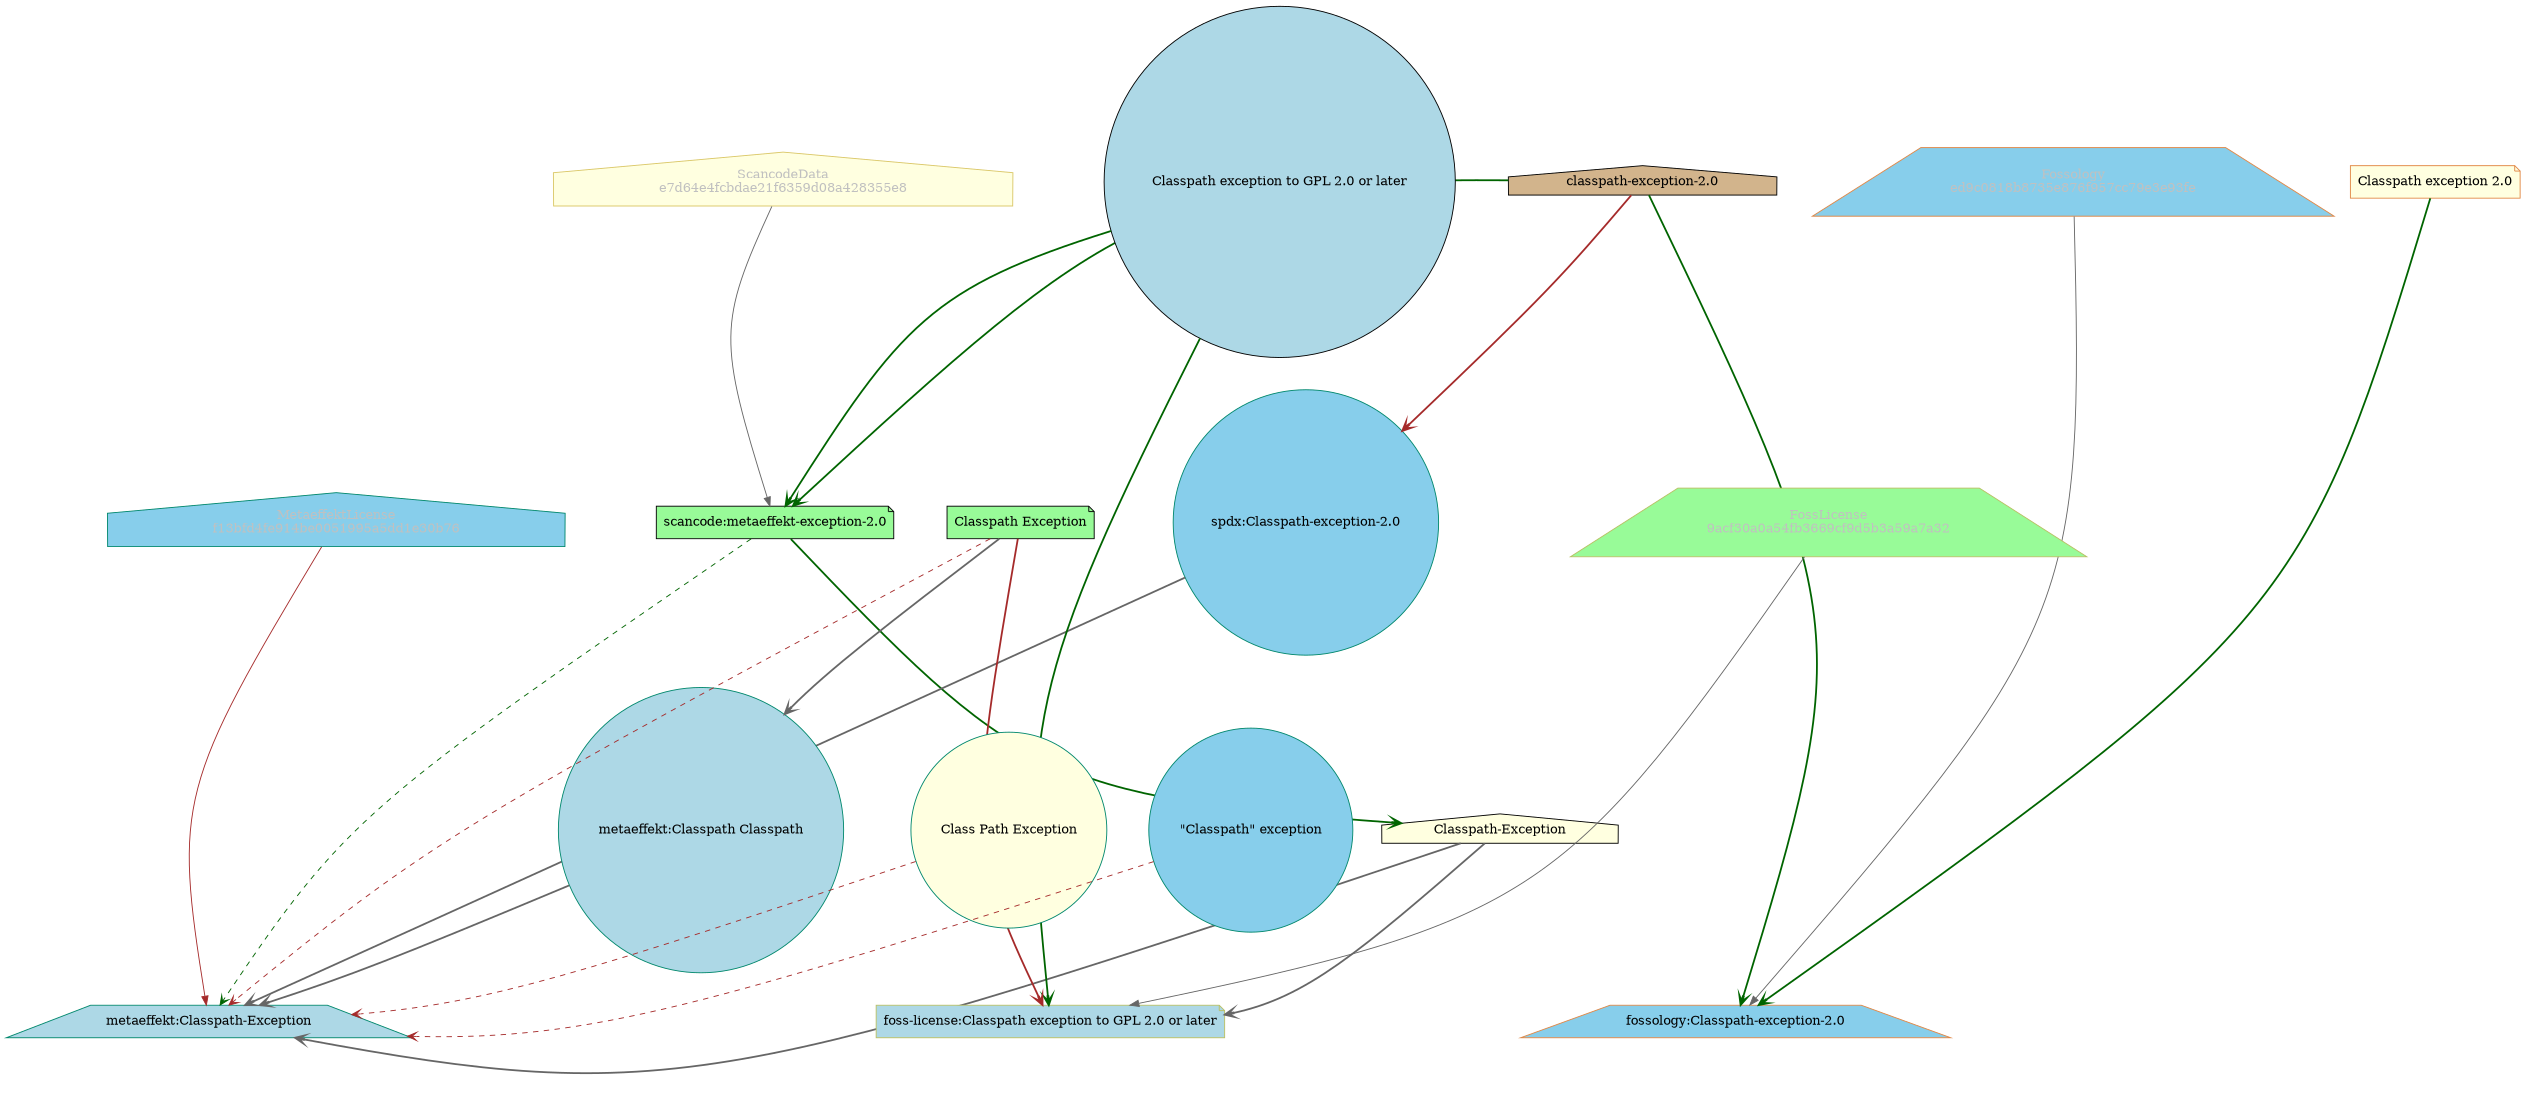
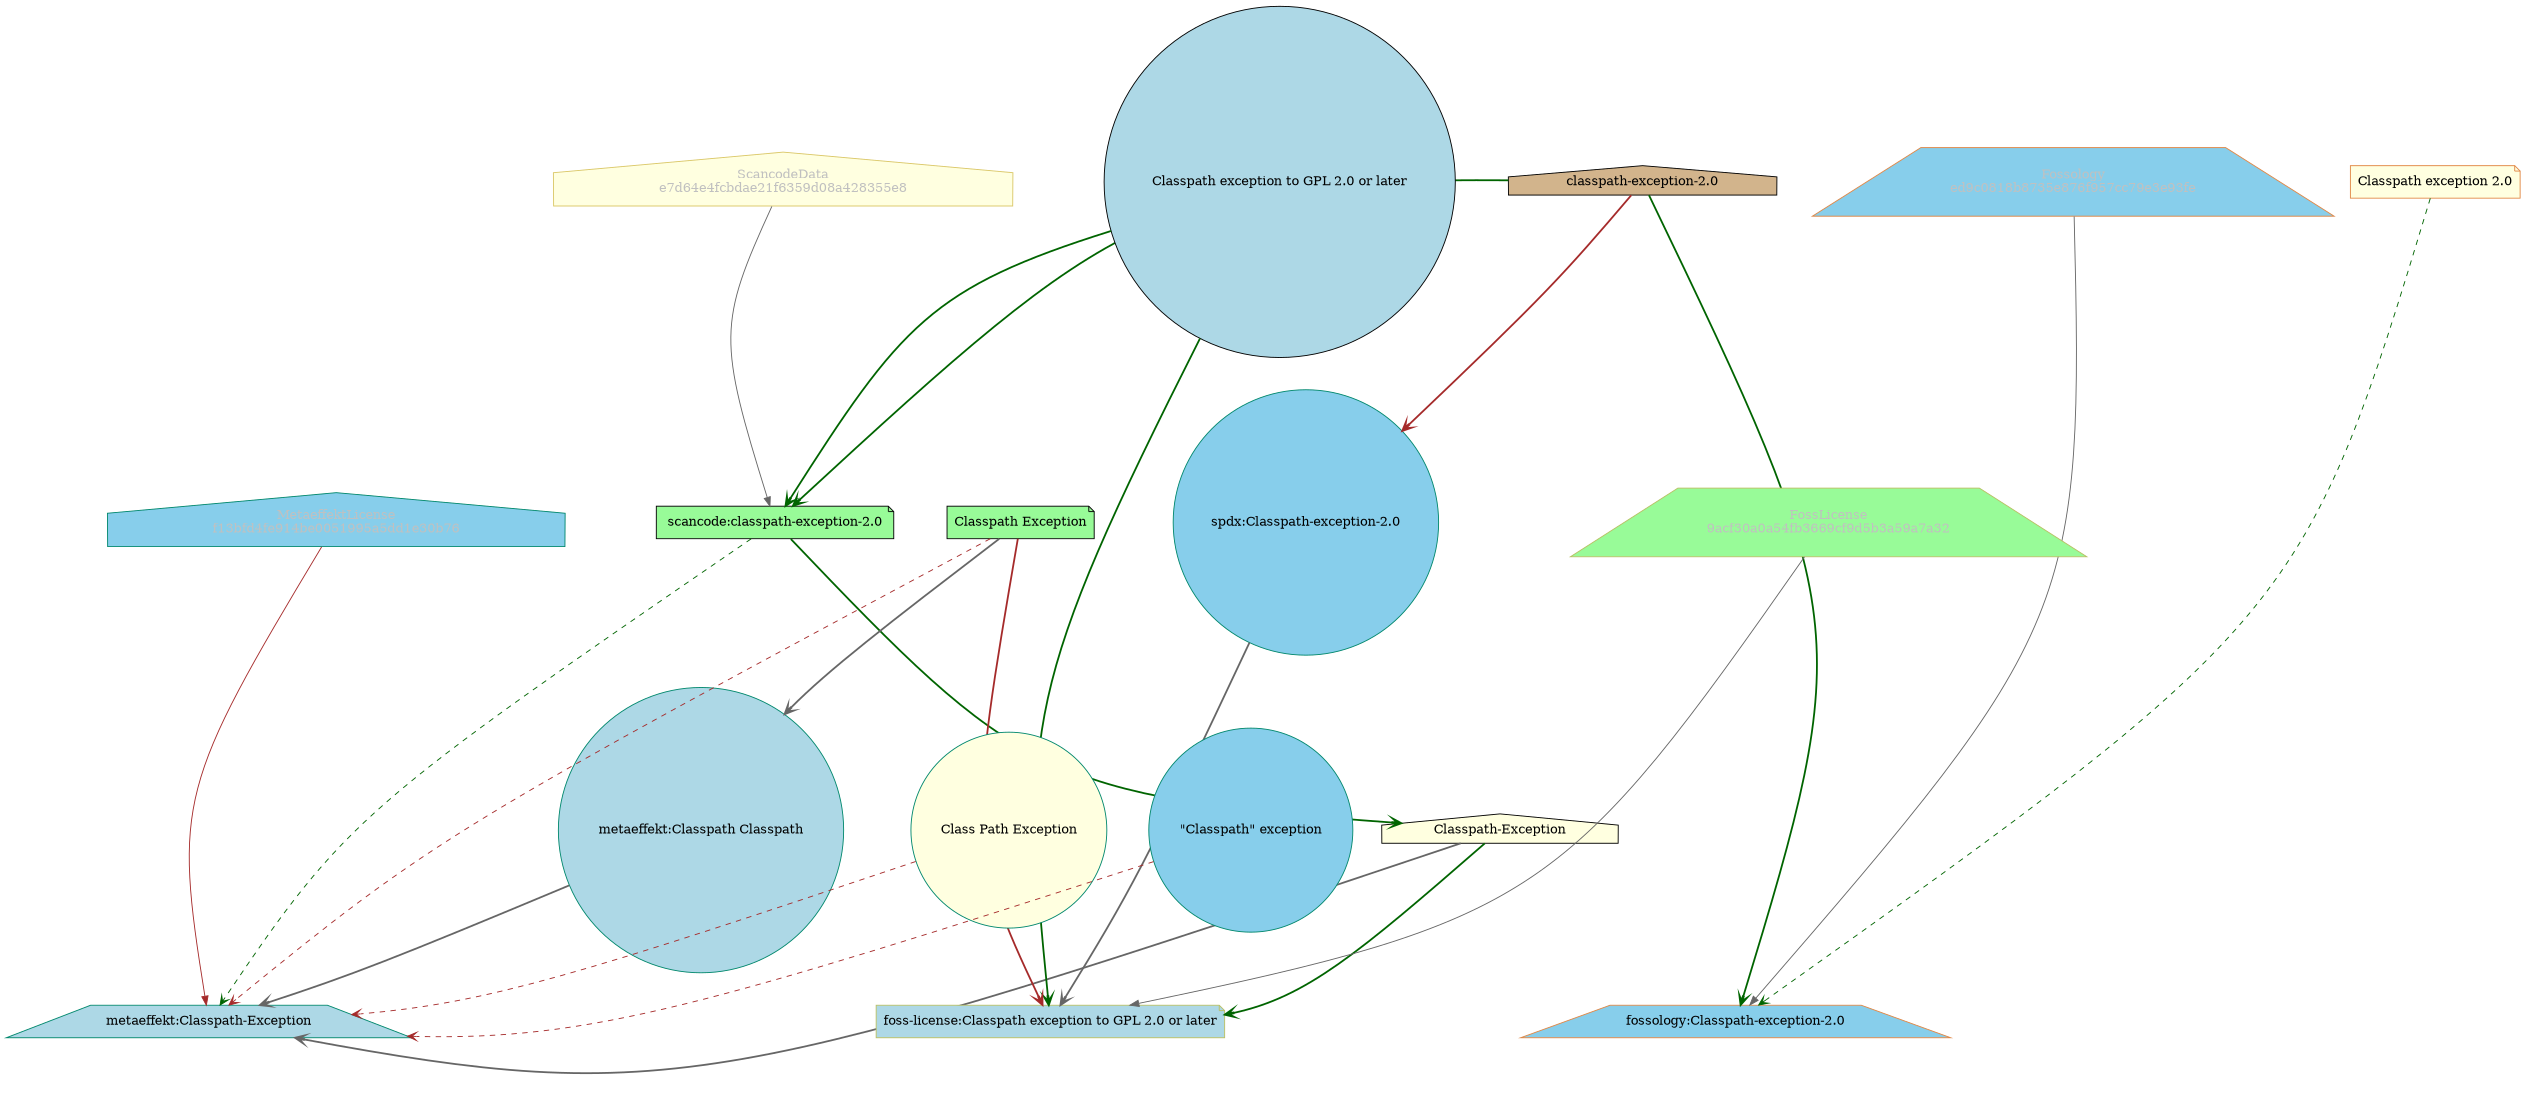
node "scancode:metaeffekt-exception-2.0": label "scancode:metaeffekt-exception-2.0" -> "scancode:classpath-exception-2.0"
edge "Classpath exception 2.0" -> "fossology:Classpath-exception-2.0": style bold -> dashed
edge "spdx:Classpath-exception-2.0" -> "metaeffekt:Classpath-Exception": now "spdx:Classpath-exception-2.0" -> "foss-license:Classpath exception to GPL 2.0 or later"
edge "Classpath-Exception" -> "foss-license:Classpath exception to GPL 2.0 or later": color gray40 -> darkgreen
